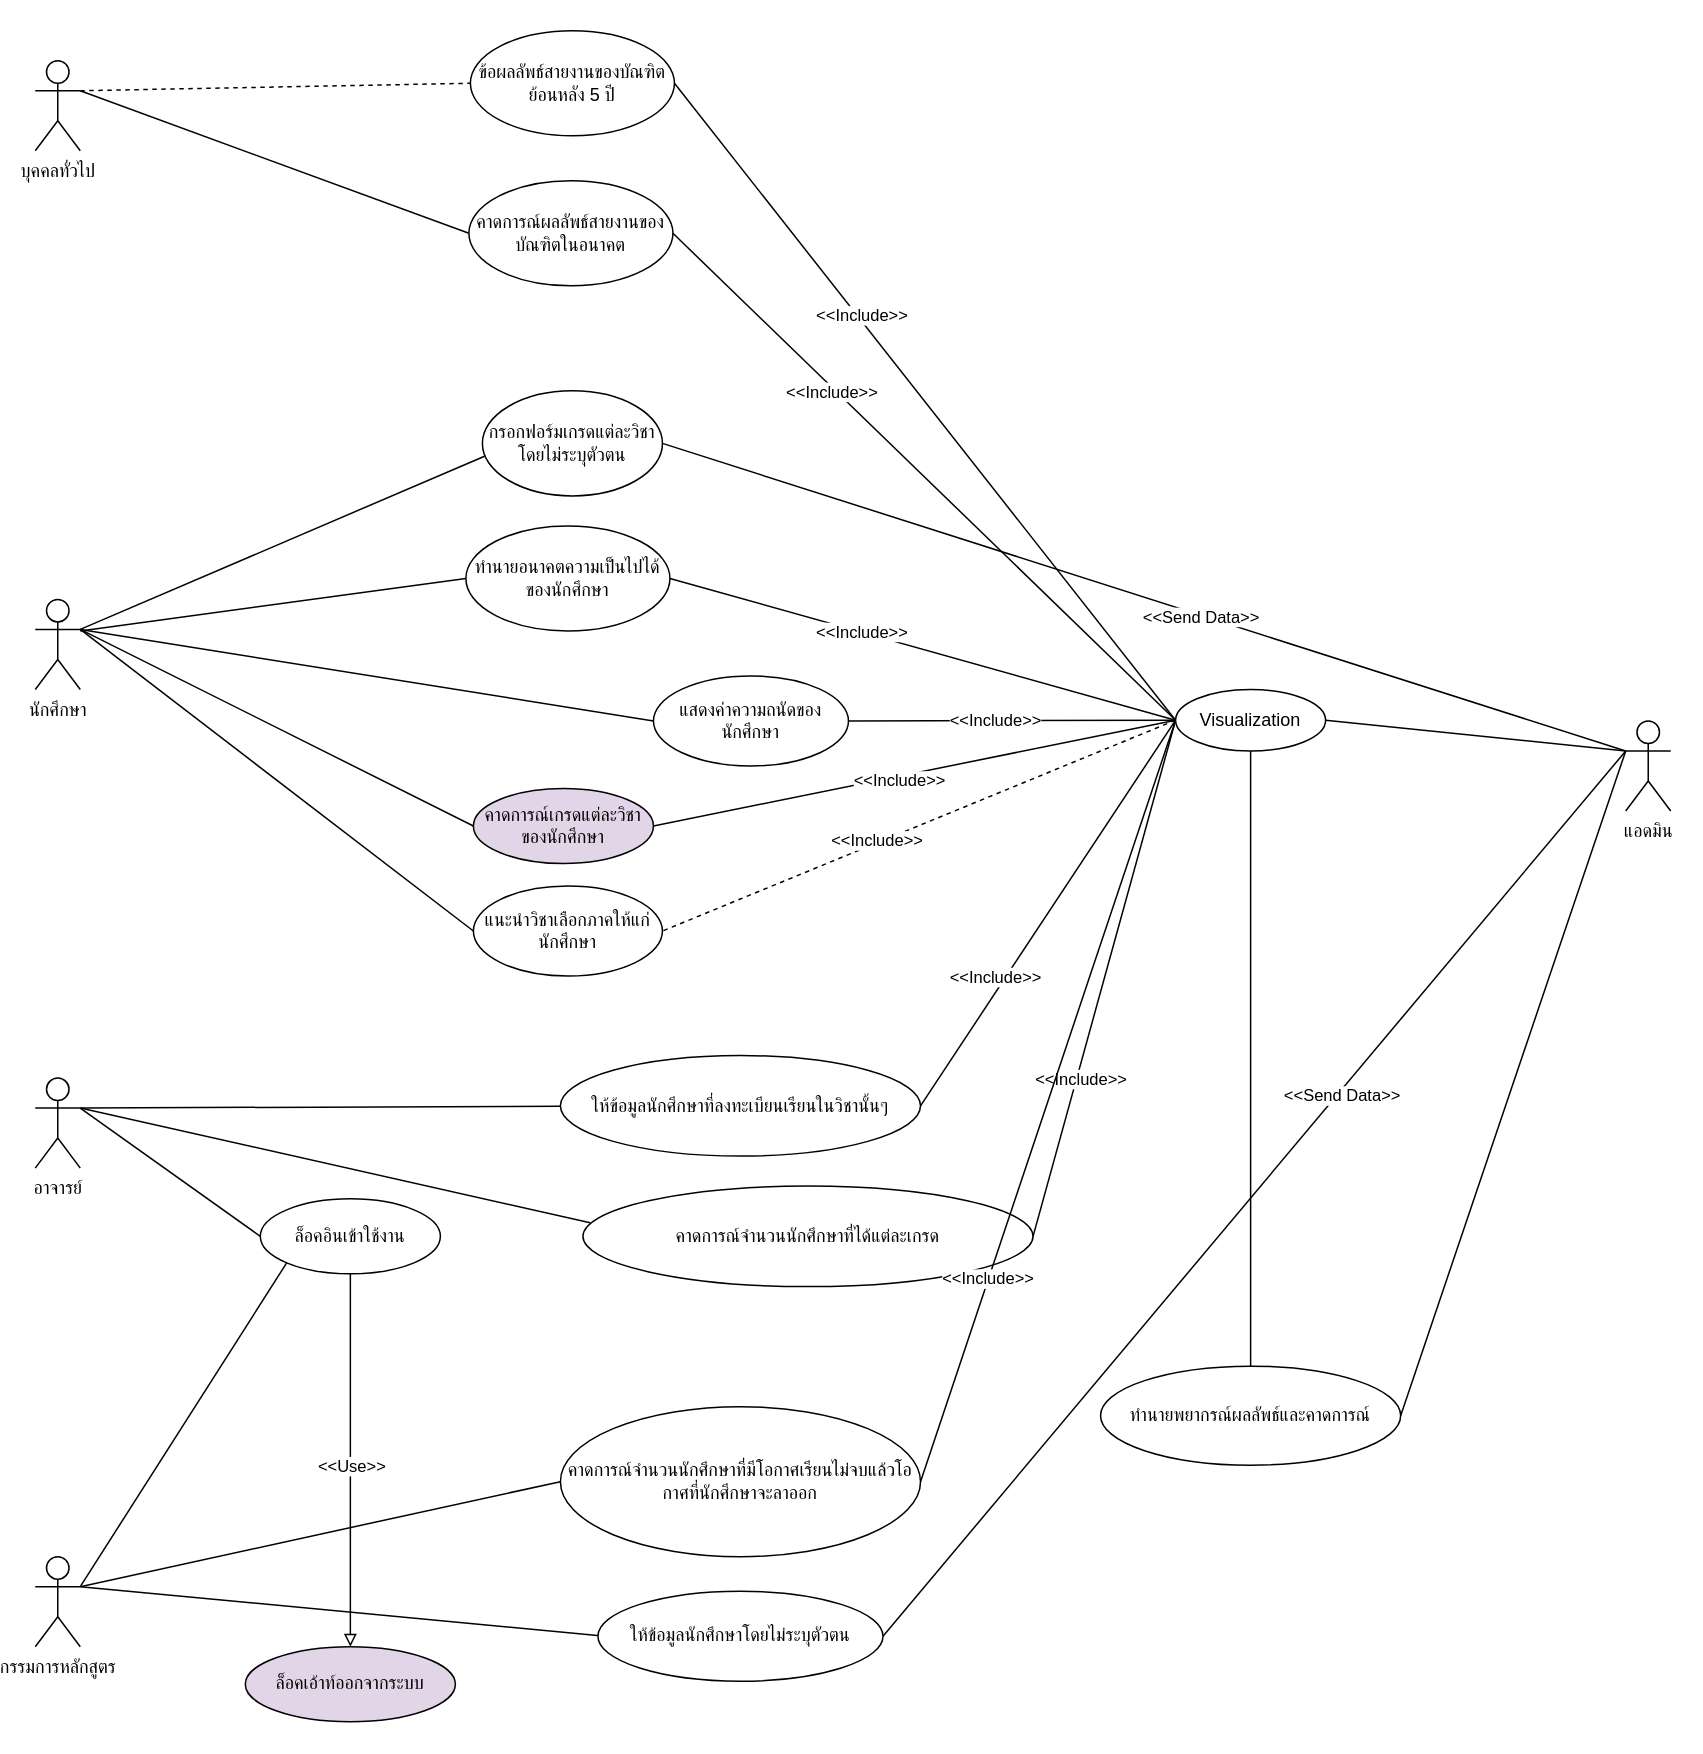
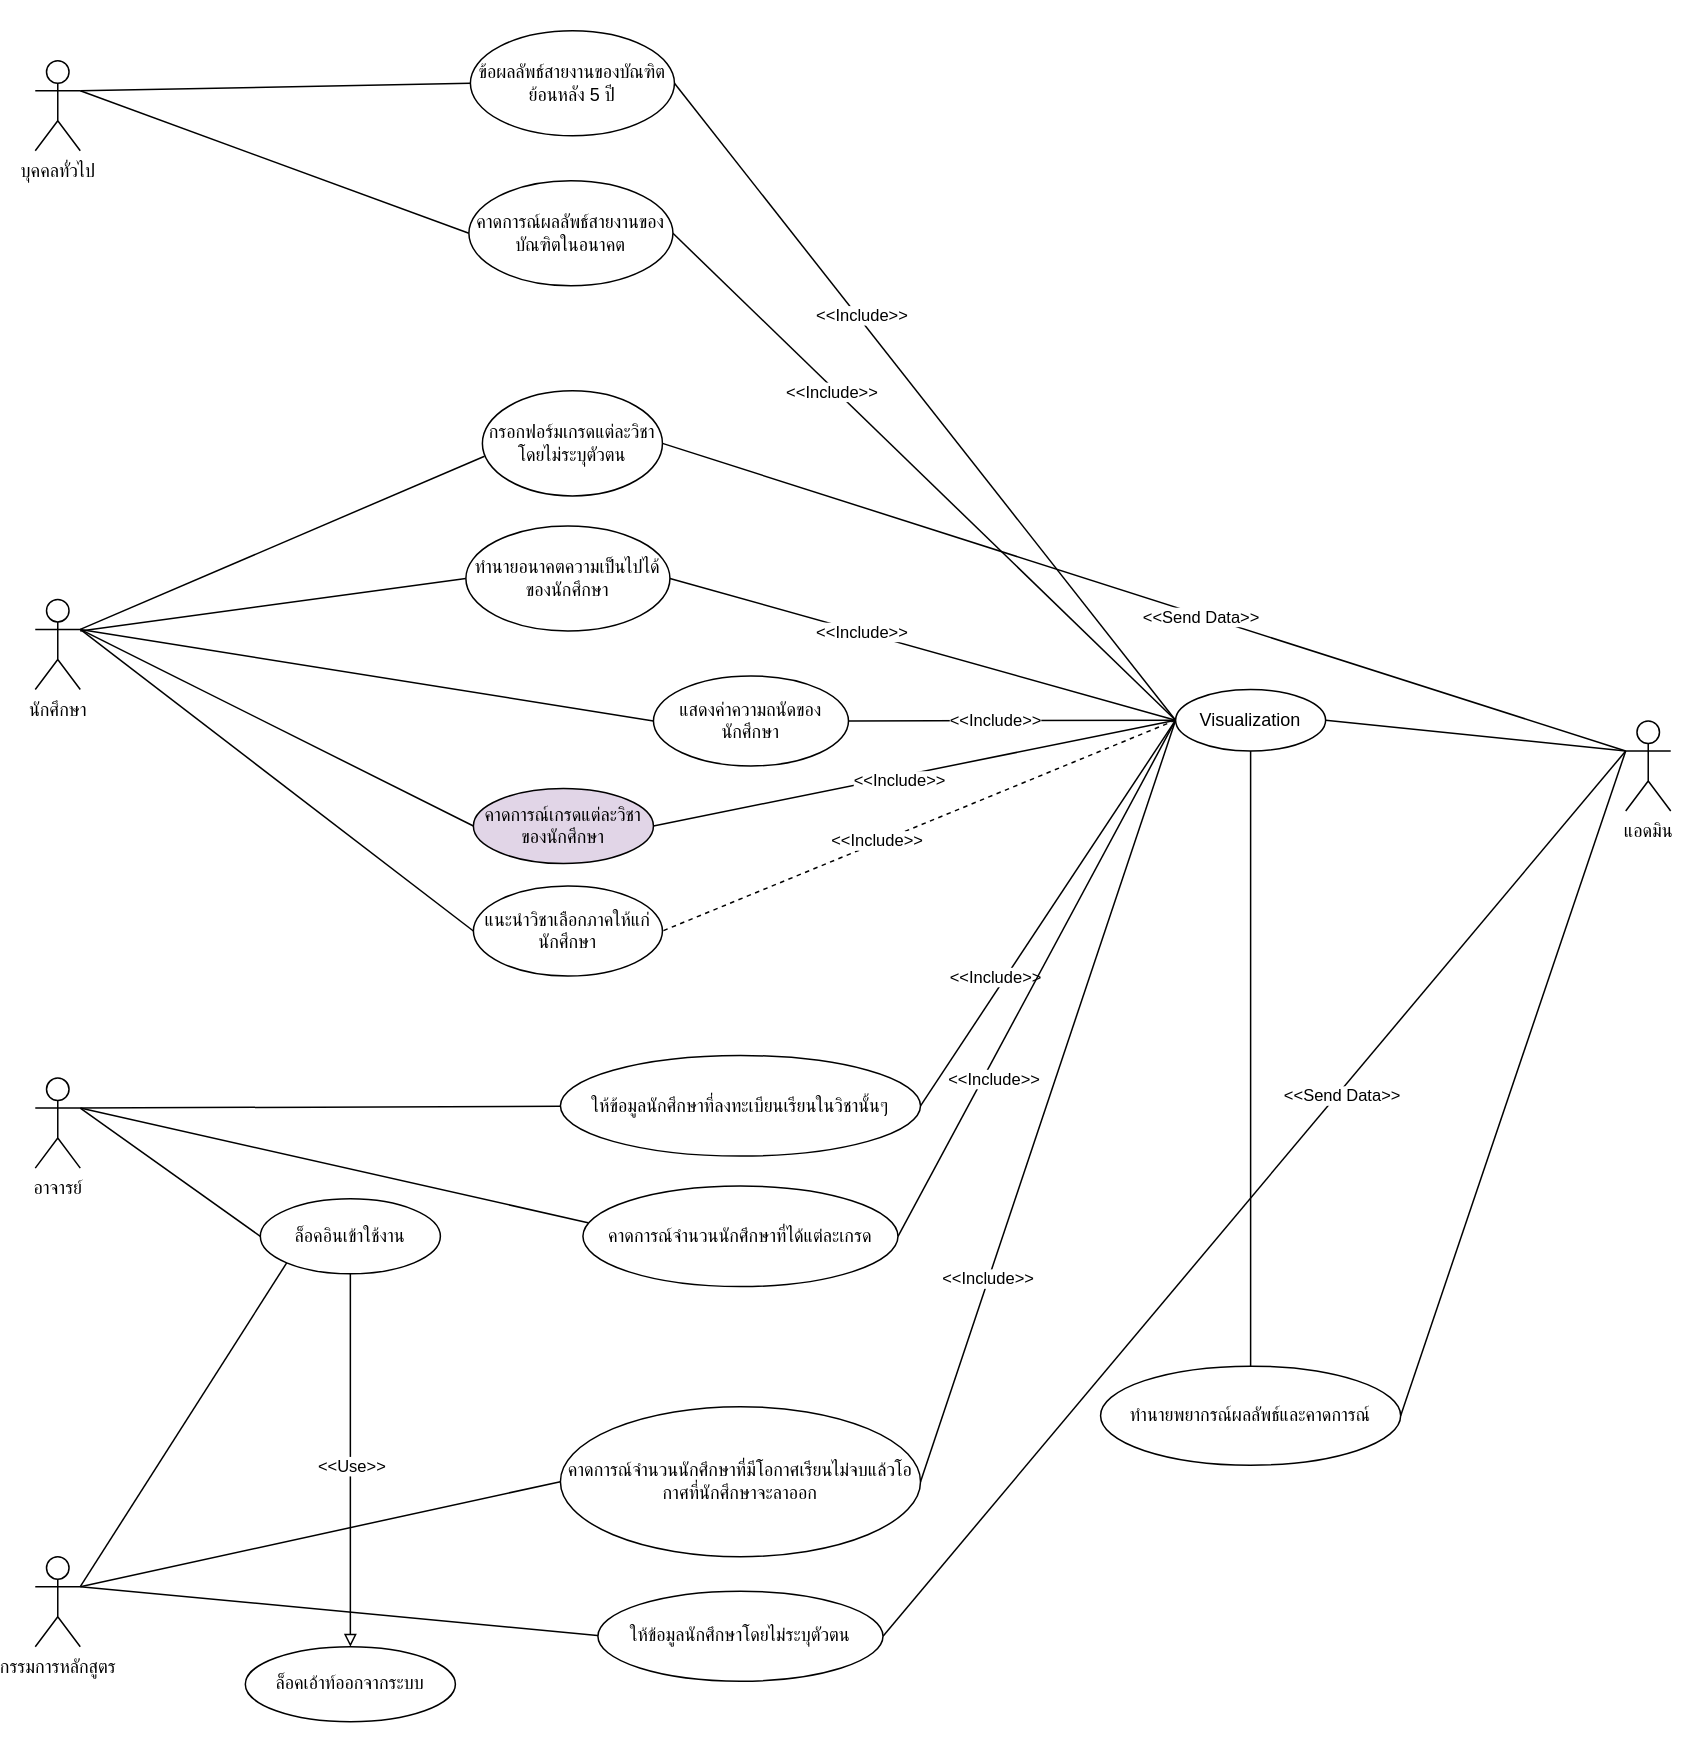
edge "ข้อผลลัพธ์สายงานของบัณฑิตย้อนหลัง 5 ปี" -- "บุคคลทั่วไป": style dashed -> solid
node "คาดการณ์จำนวนนักศึกษาที่ได้แต่ละเกรด": size 450x101 -> 315x101
node "ล็อคเอ้าท์ออกจากระบบ": fillcolor #e1d5e7 -> #ffffff
